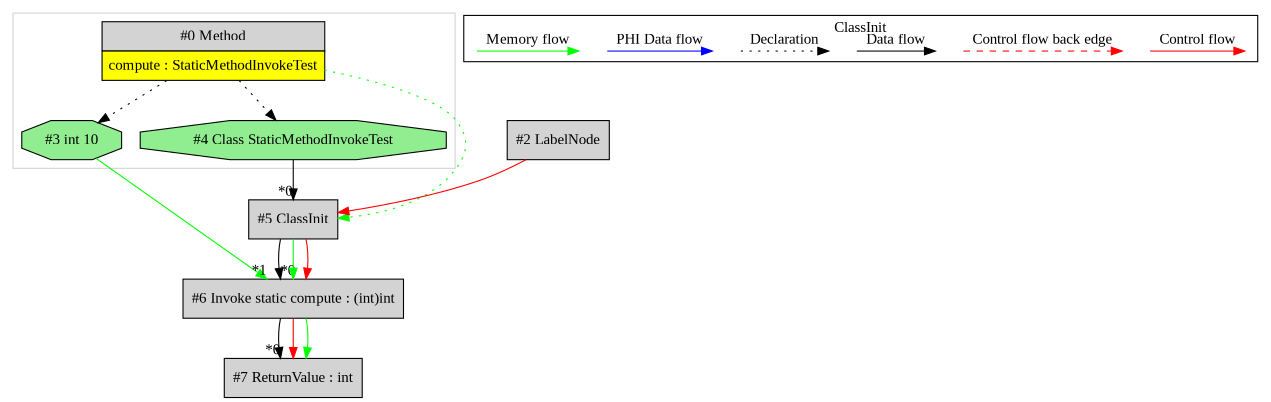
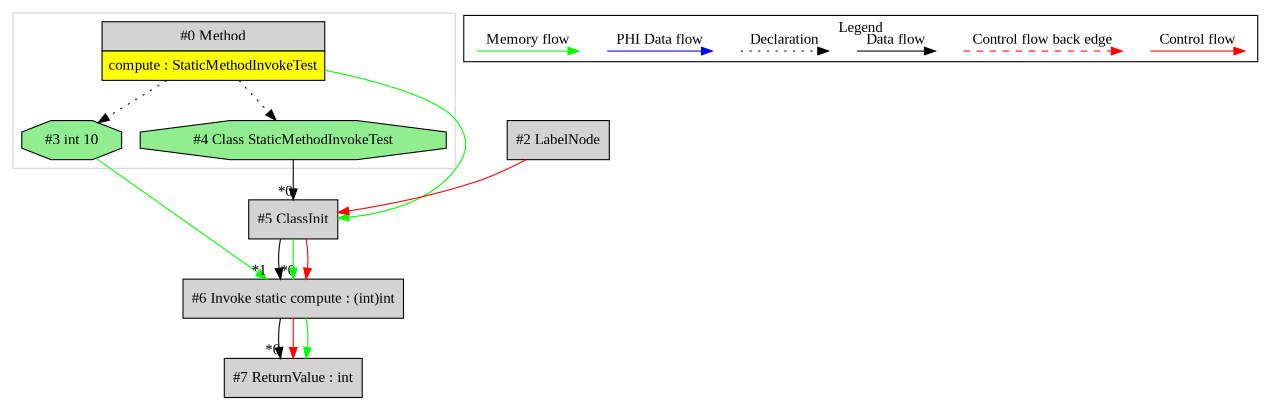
cluster "ClassInit": label "ClassInit" -> "Legend"
edge "#0 Method" -> "#5 ClassInit": style dotted -> solid
